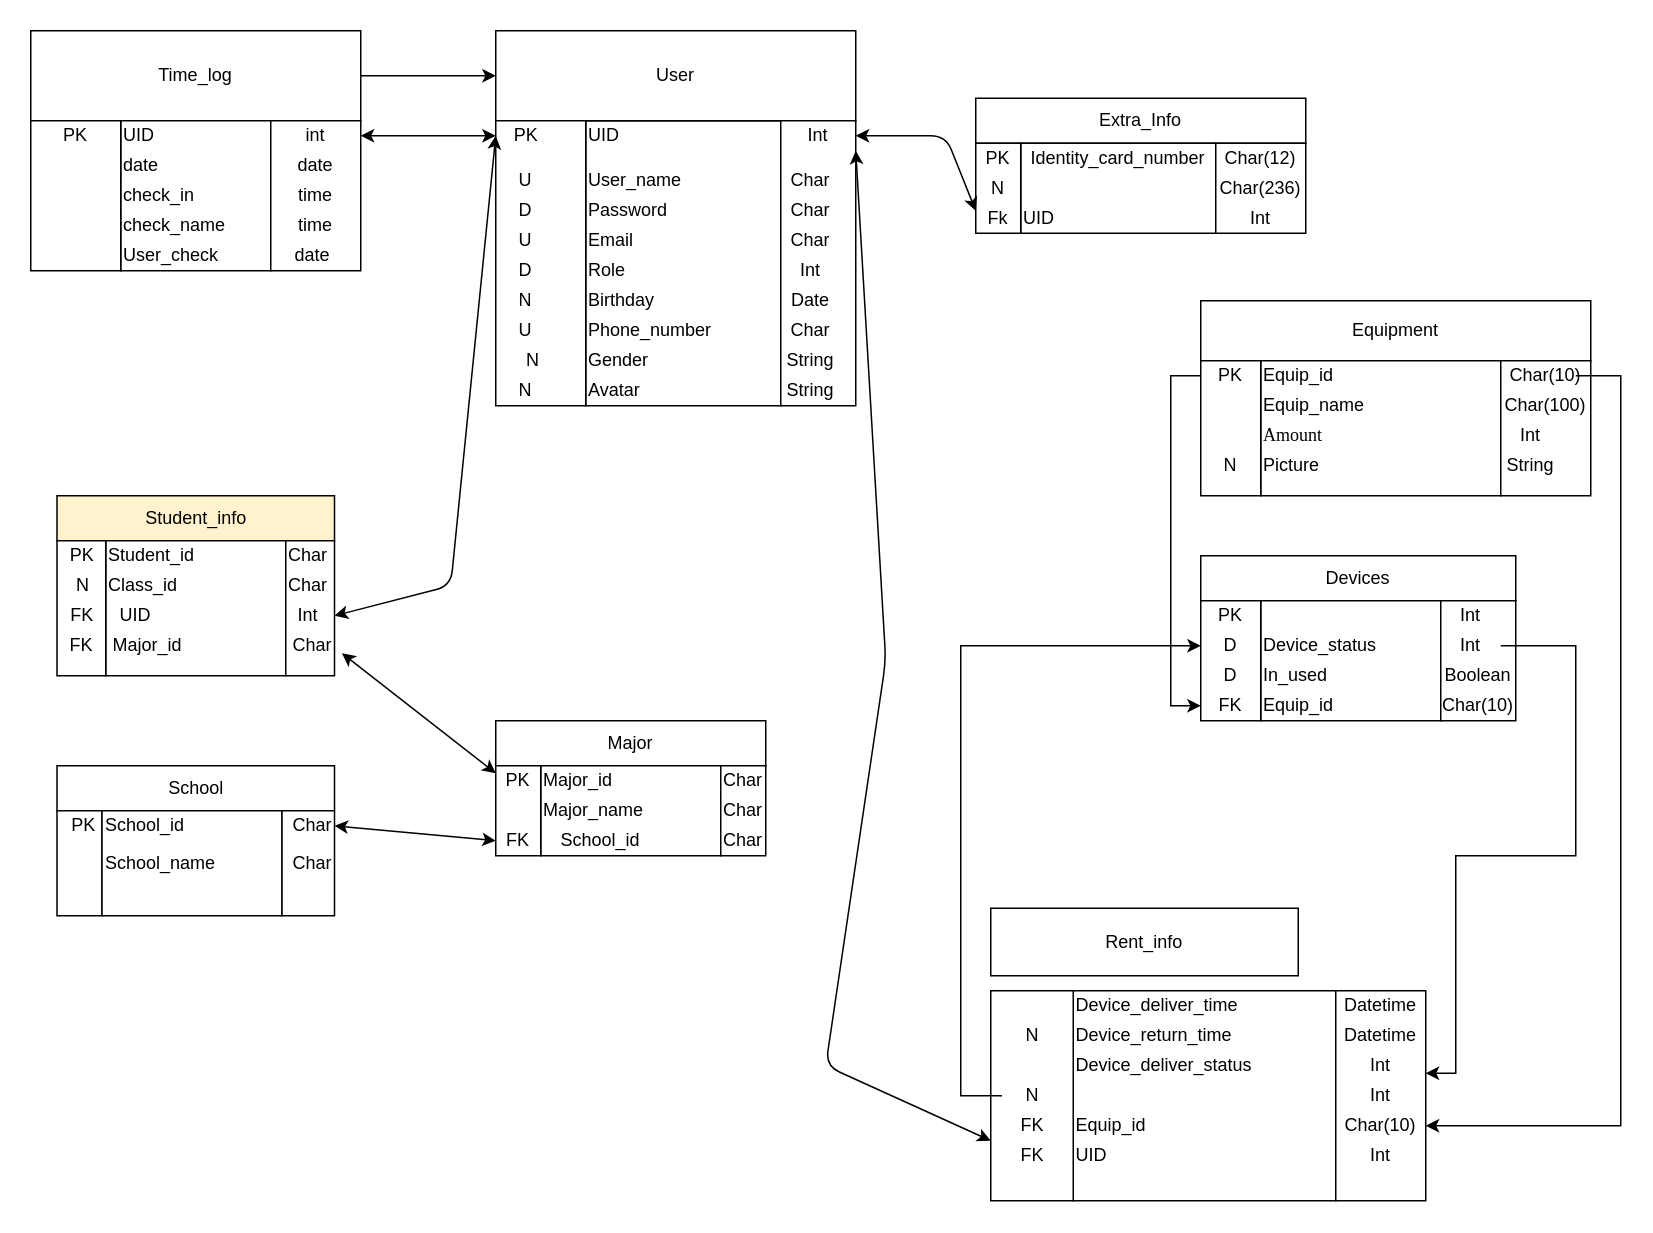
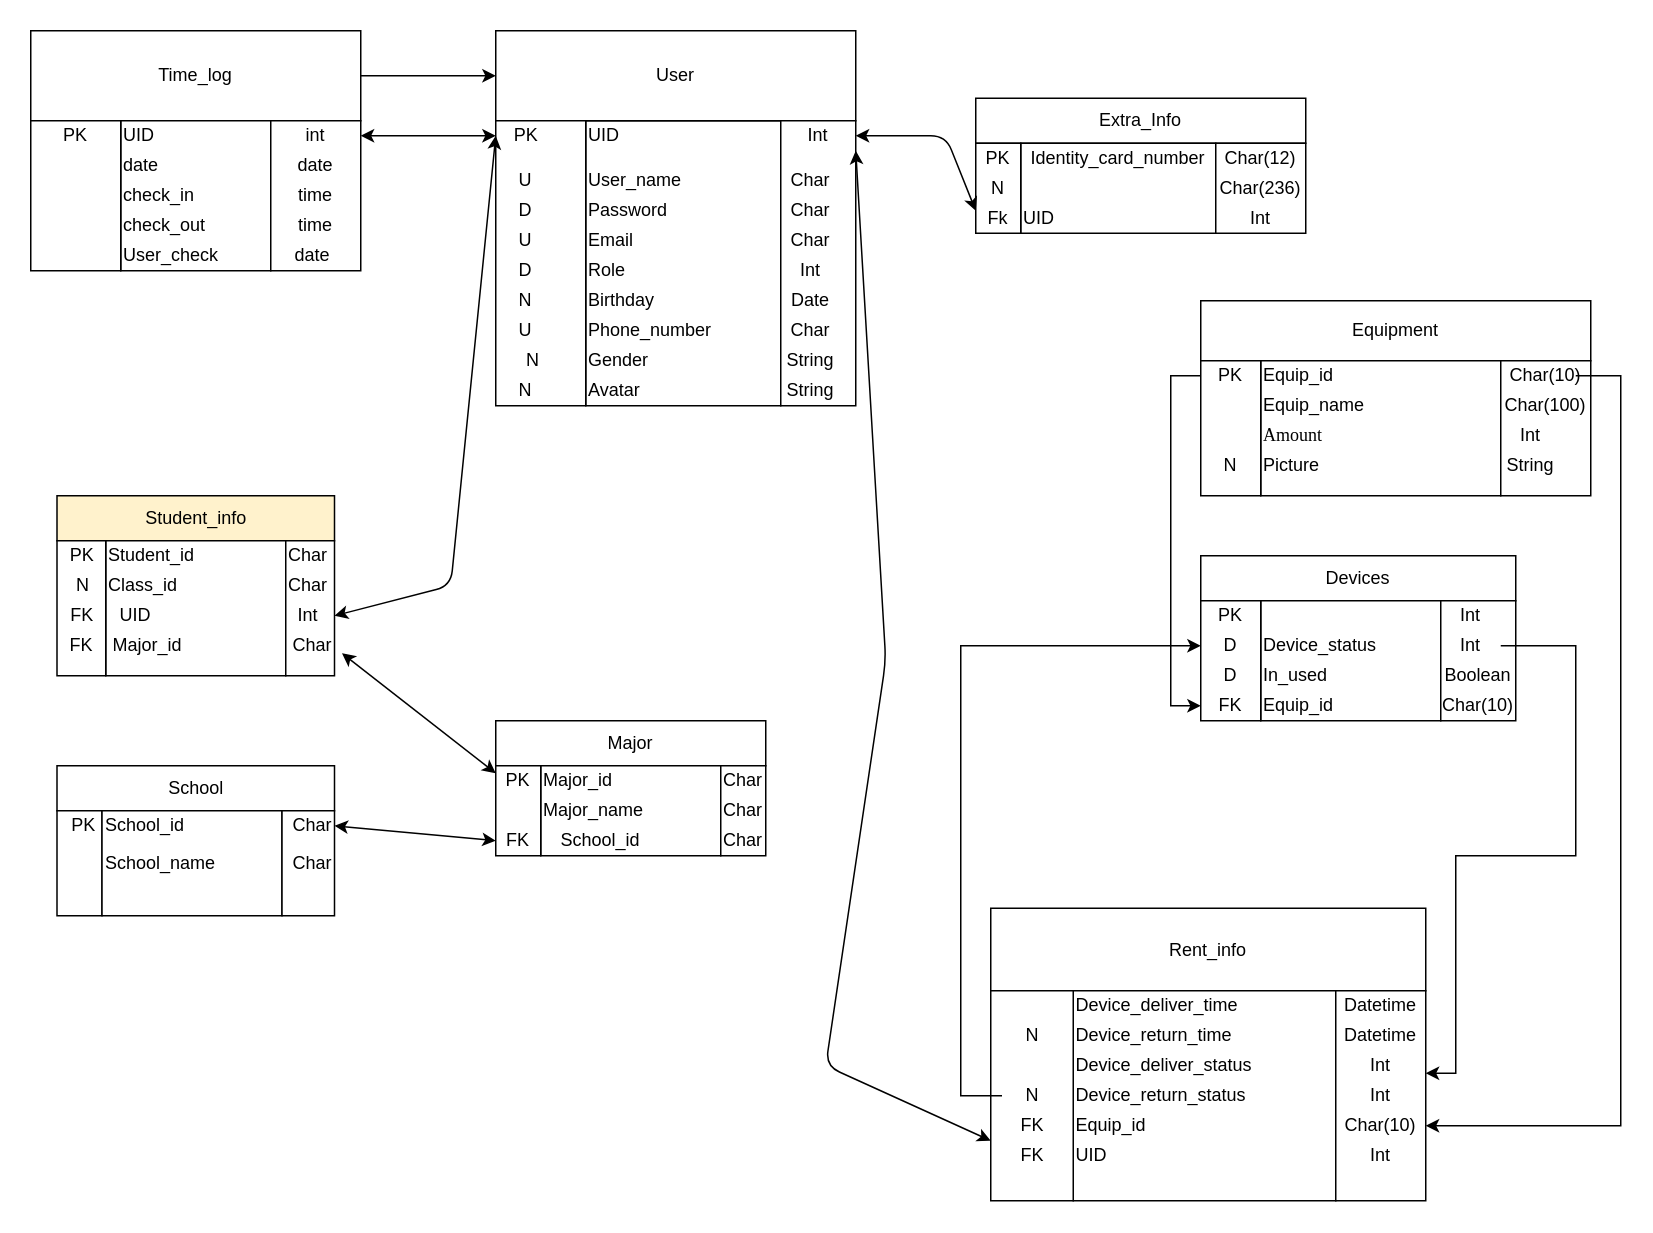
node "check_name": label "check_name" -> "check_out"
node "Rent_info": size 308x68 -> 435x83
node "Device_return_status": added
